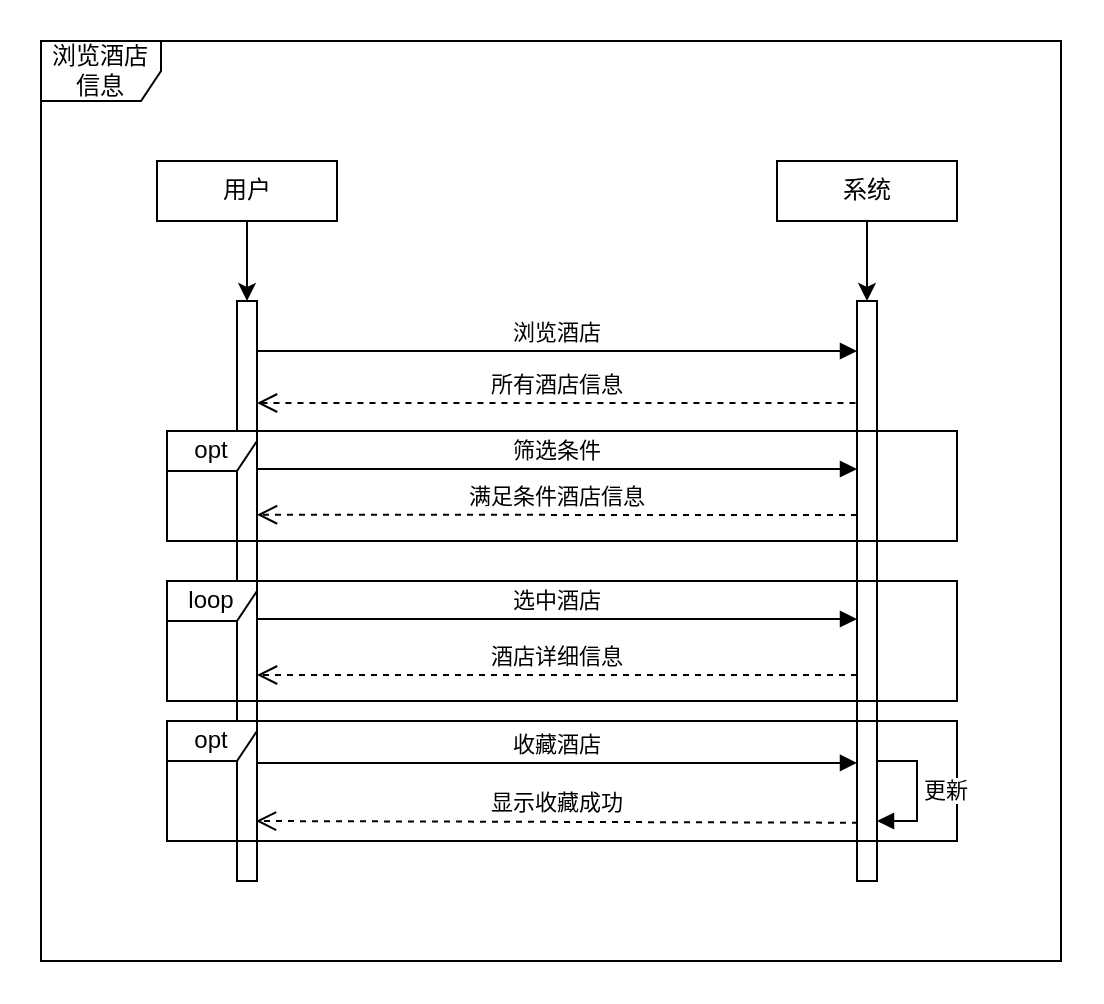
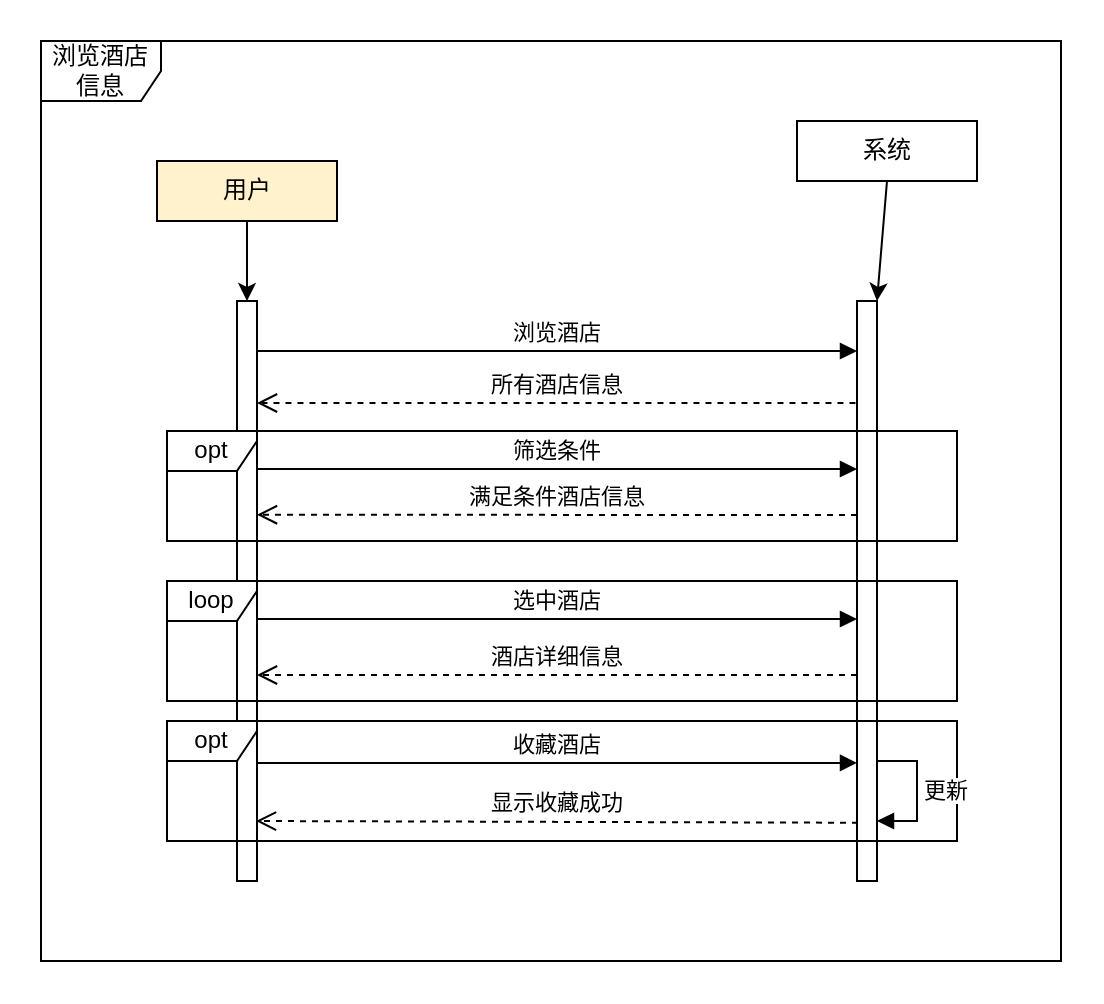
node "用户": fillcolor #ffffff -> #fff2cc
node "系统": moved (867, 191) -> (887, 151)
